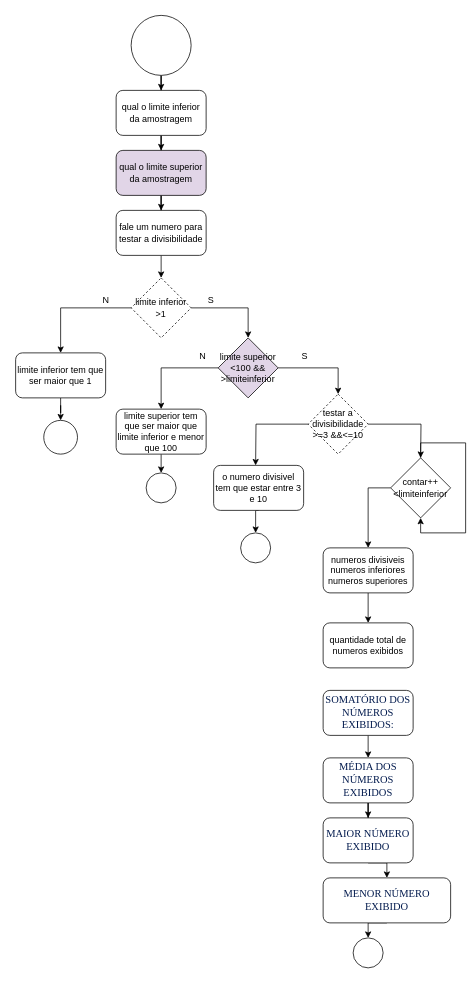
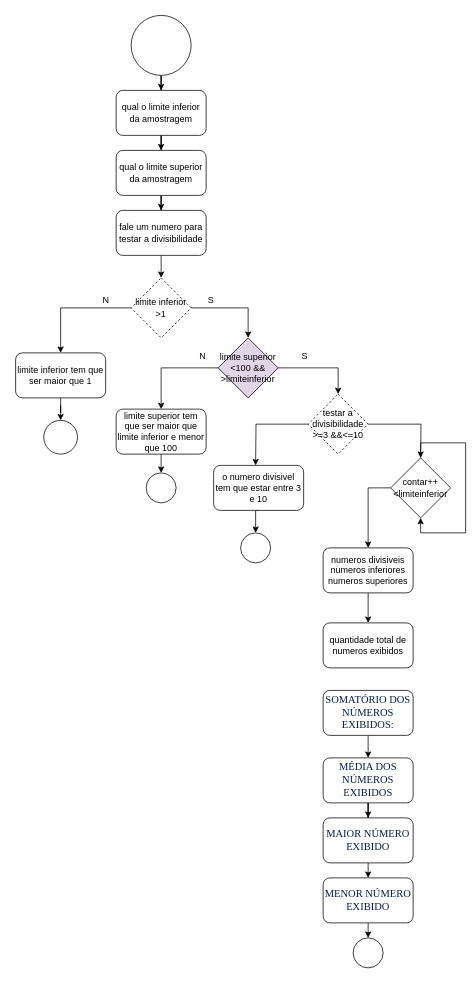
node "qual o limite superior da amostragem": fillcolor #e1d5e7 -> #ffffff
node "MENOR NÚMERO EXIBIDO": size 128x45 -> 90x45
